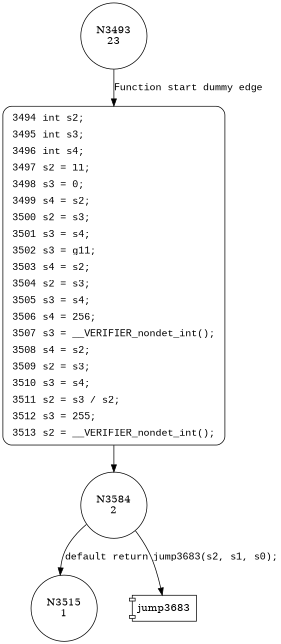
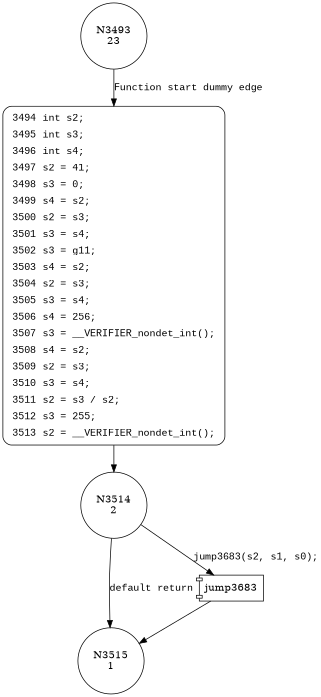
node "3494": text "s2 = 11;" -> "s2 = 41;"
node "N3584 2": label "N3584 2" -> "N3514 2"
edge "jump3683" -> "N3515 1": added
